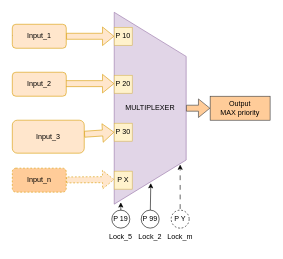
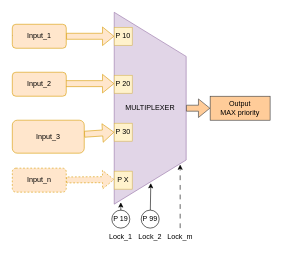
node "Input_n": fillcolor #ffcc99 -> #ffe6cc
node "P Y": removed
node "Lock_5": label "Lock_5" -> "Lock_1"
